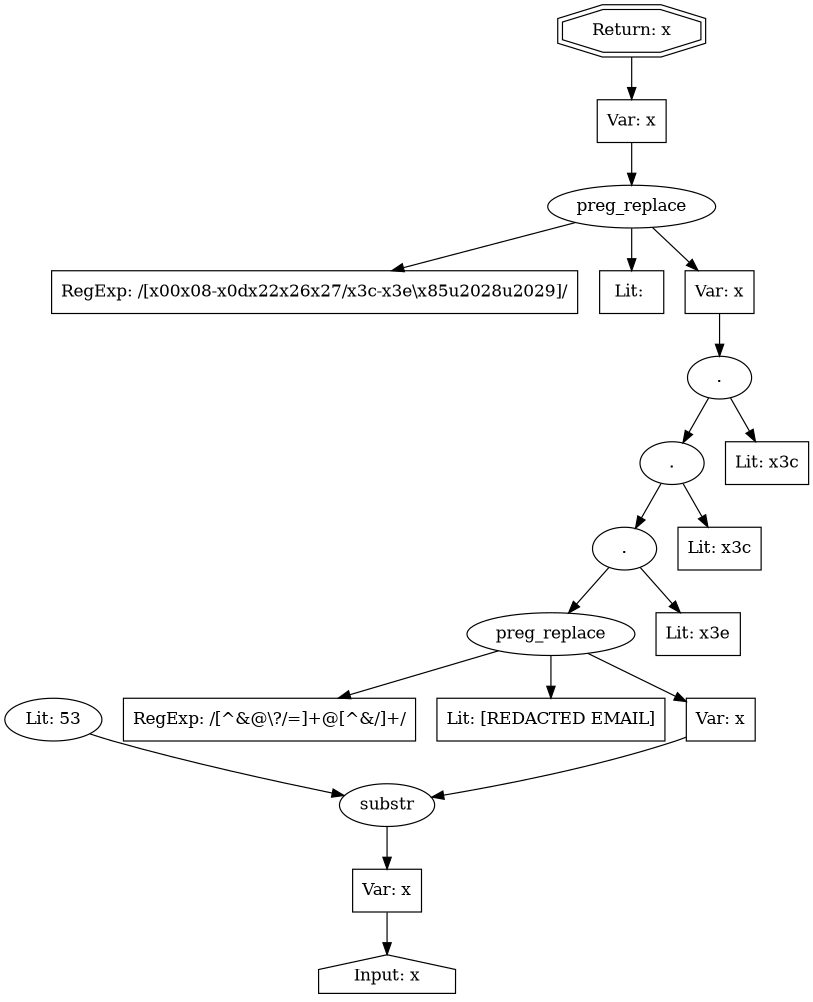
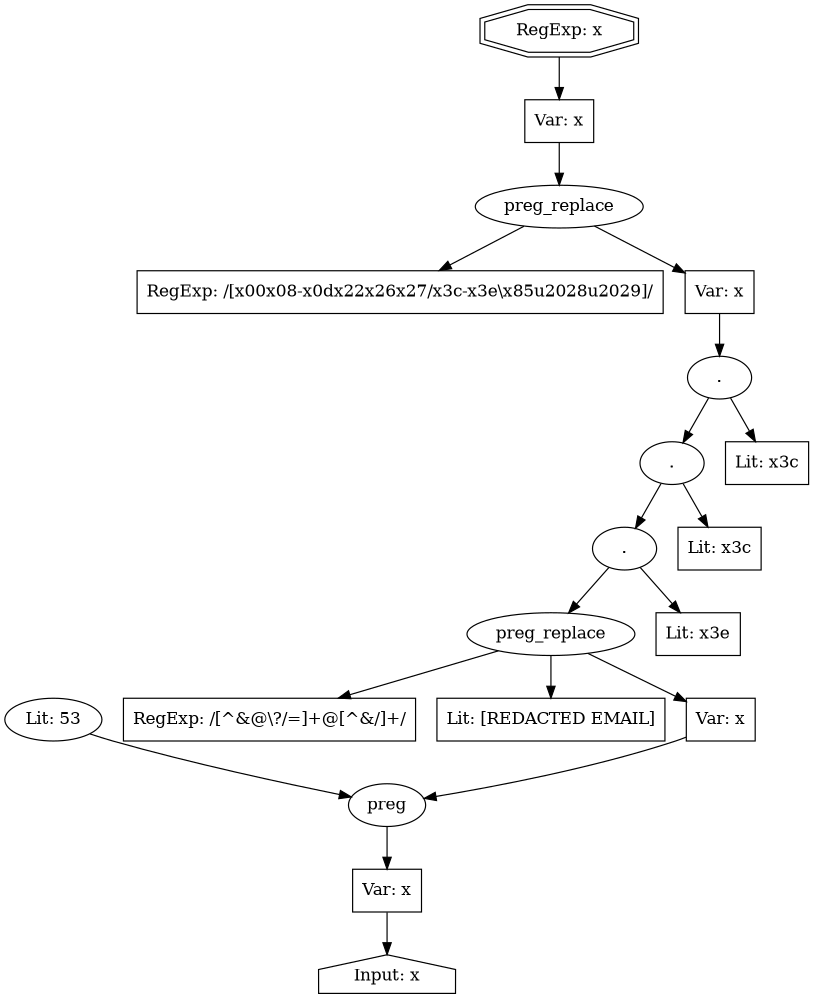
node "Return: x": label "Return: x" -> "RegExp: x"
node "Lit:": removed
node "substr": label "substr" -> "preg"
